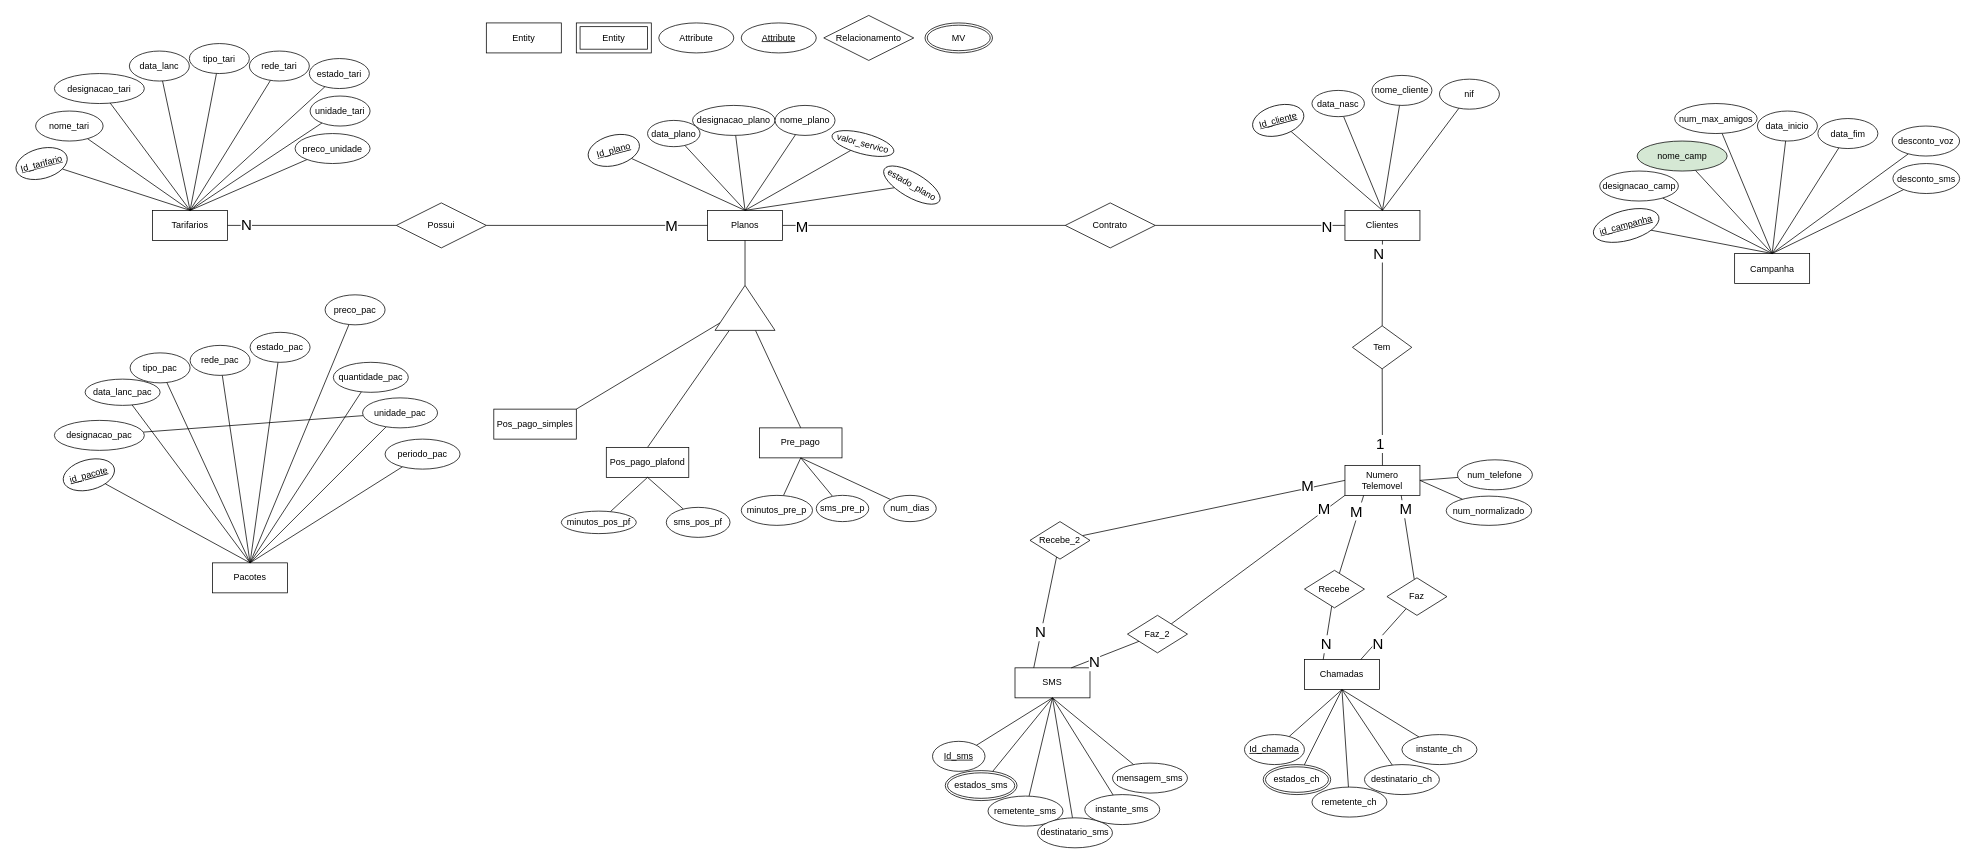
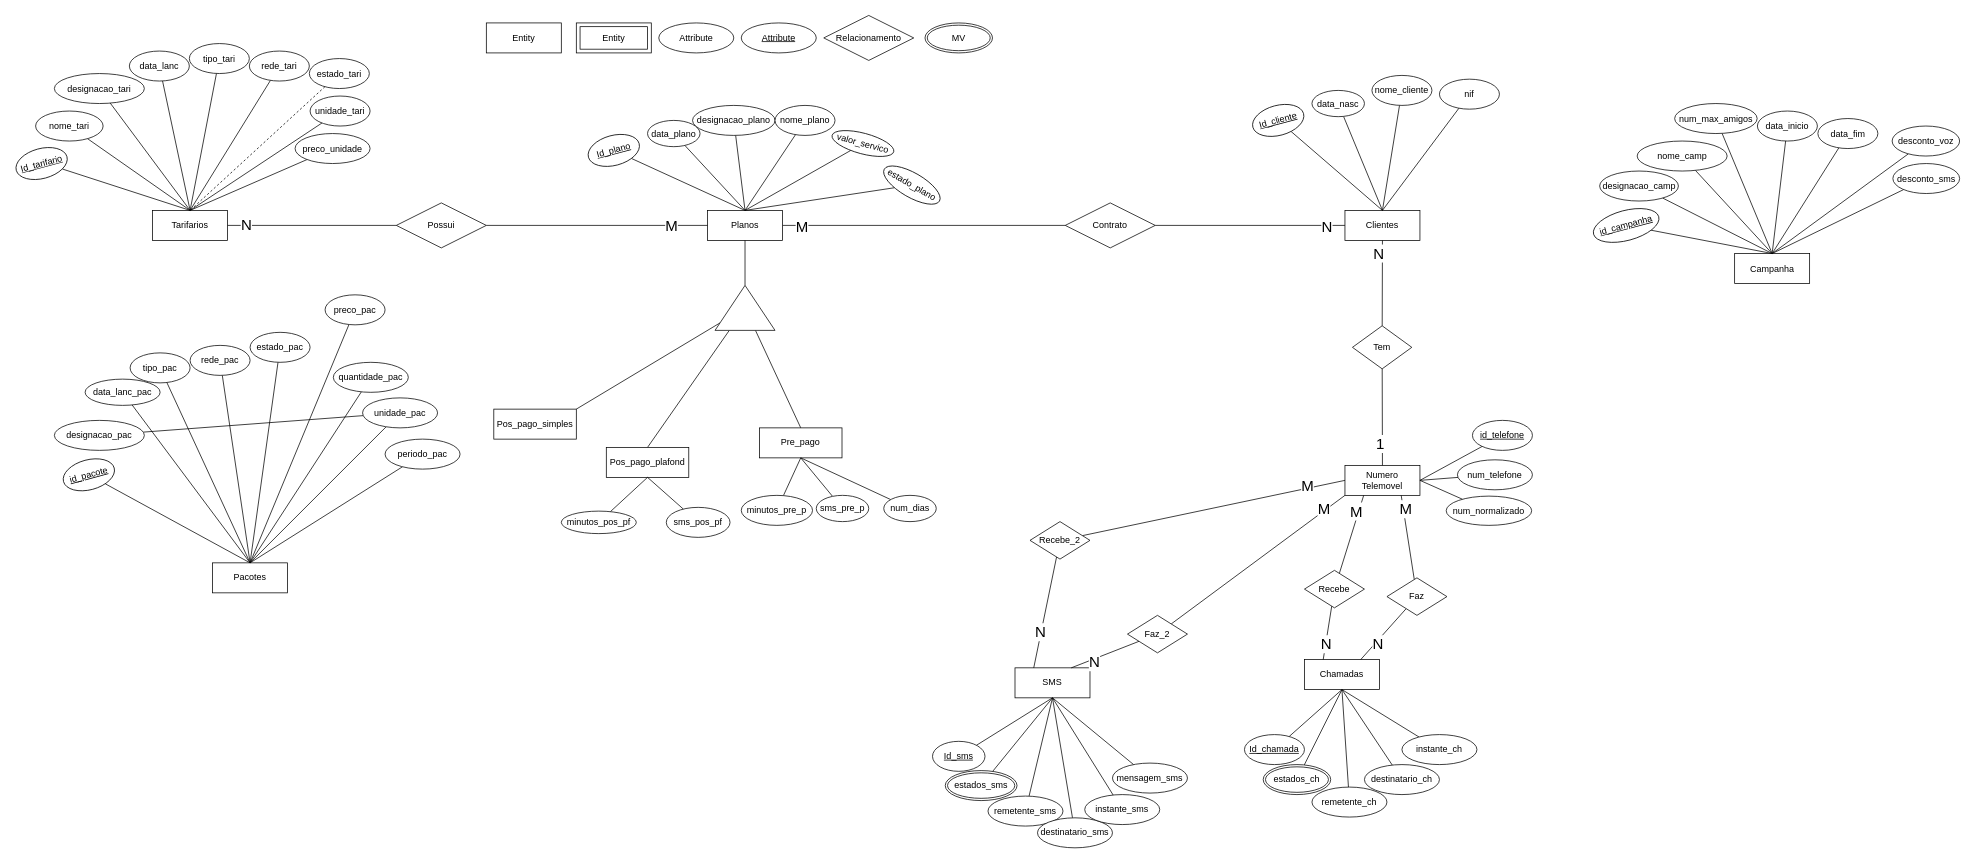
edge "estado_tari" -- "Tarifarios": style solid -> dashed
node "nome_camp": fillcolor #d5e8d4 -> #ffffff
node "id_telefone": added
edge "id_telefone" -- "Numero Telemovel": added
